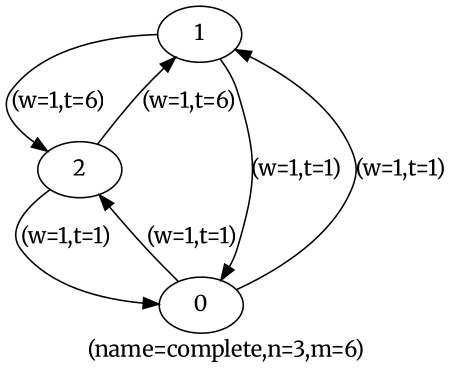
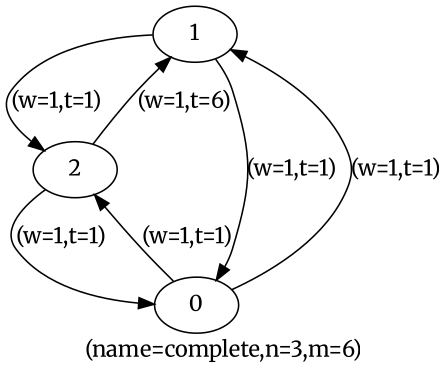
edge "1" -> "2": label "(w=1,t=6)" -> "(w=1,t=1)"
